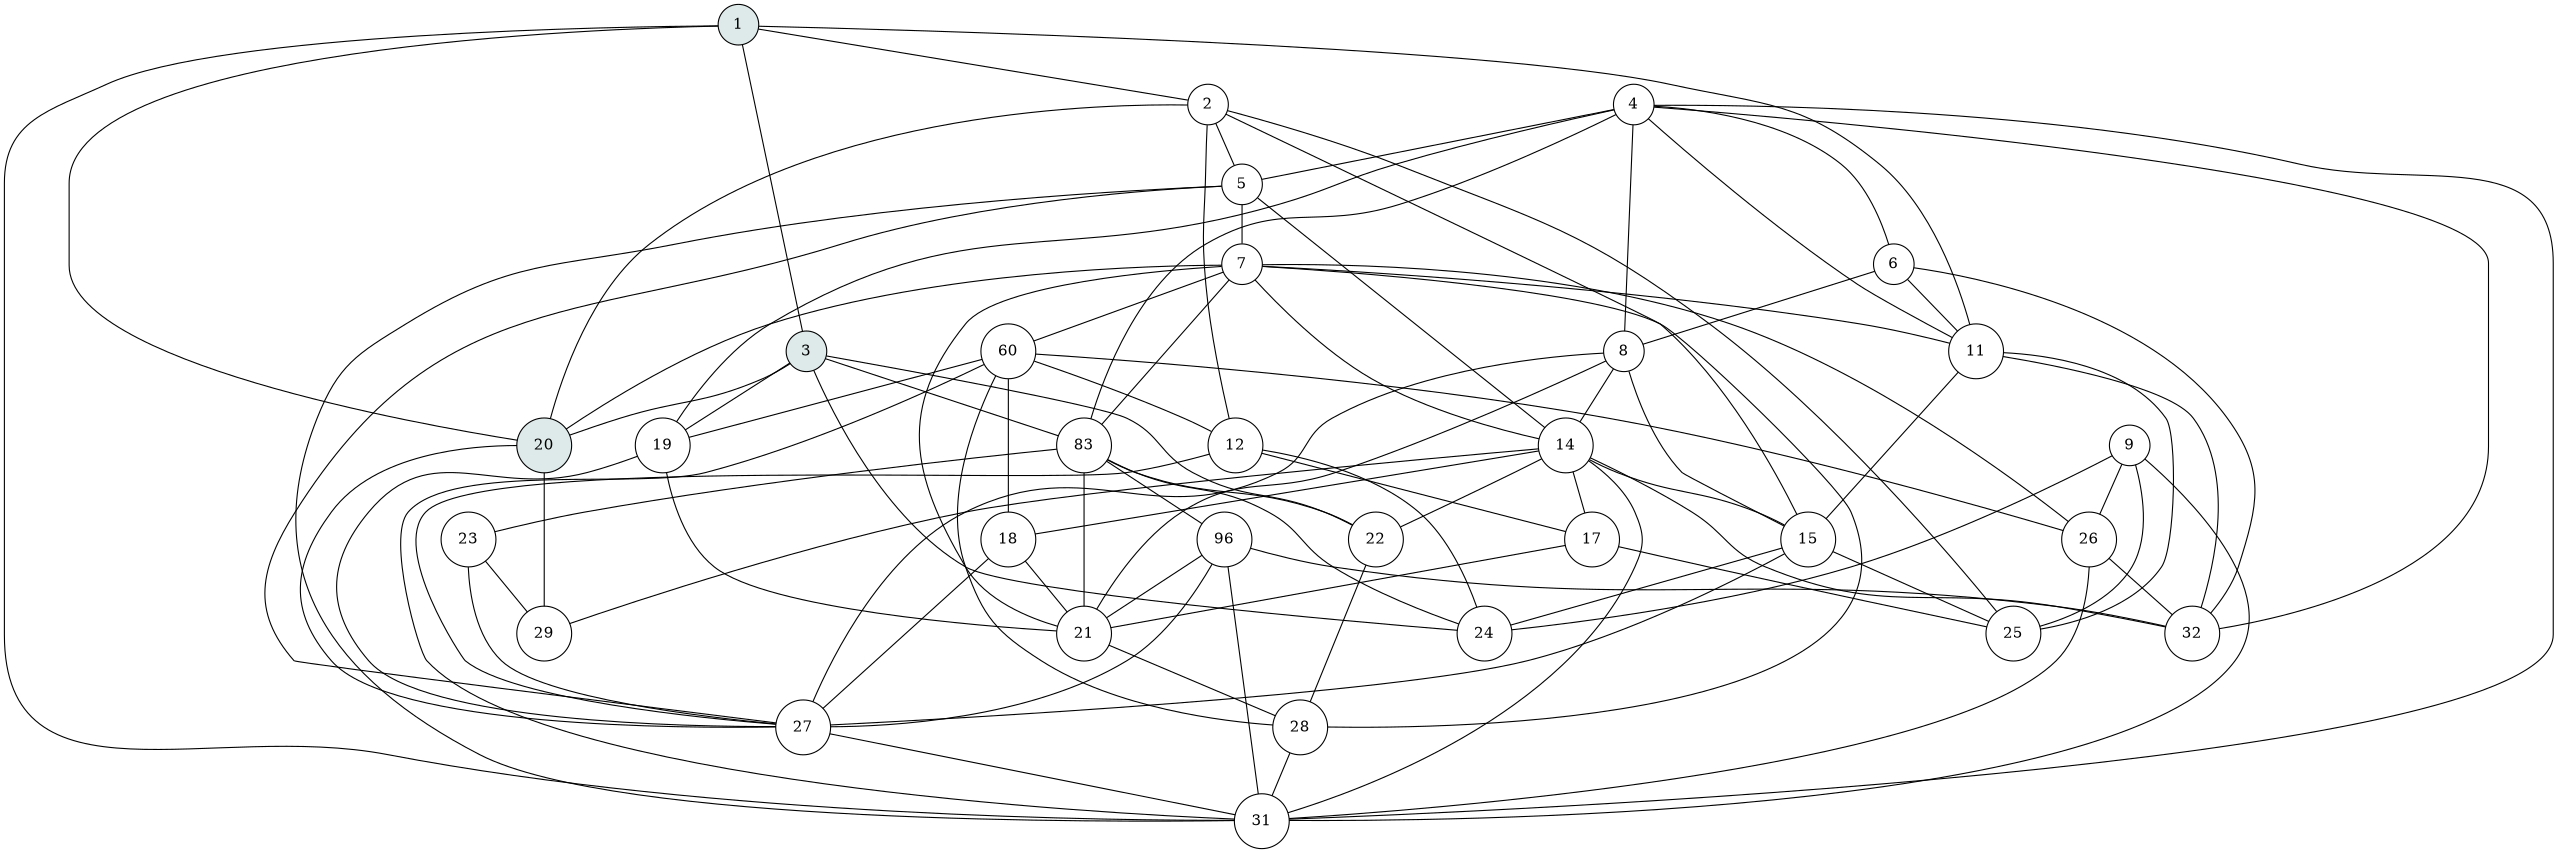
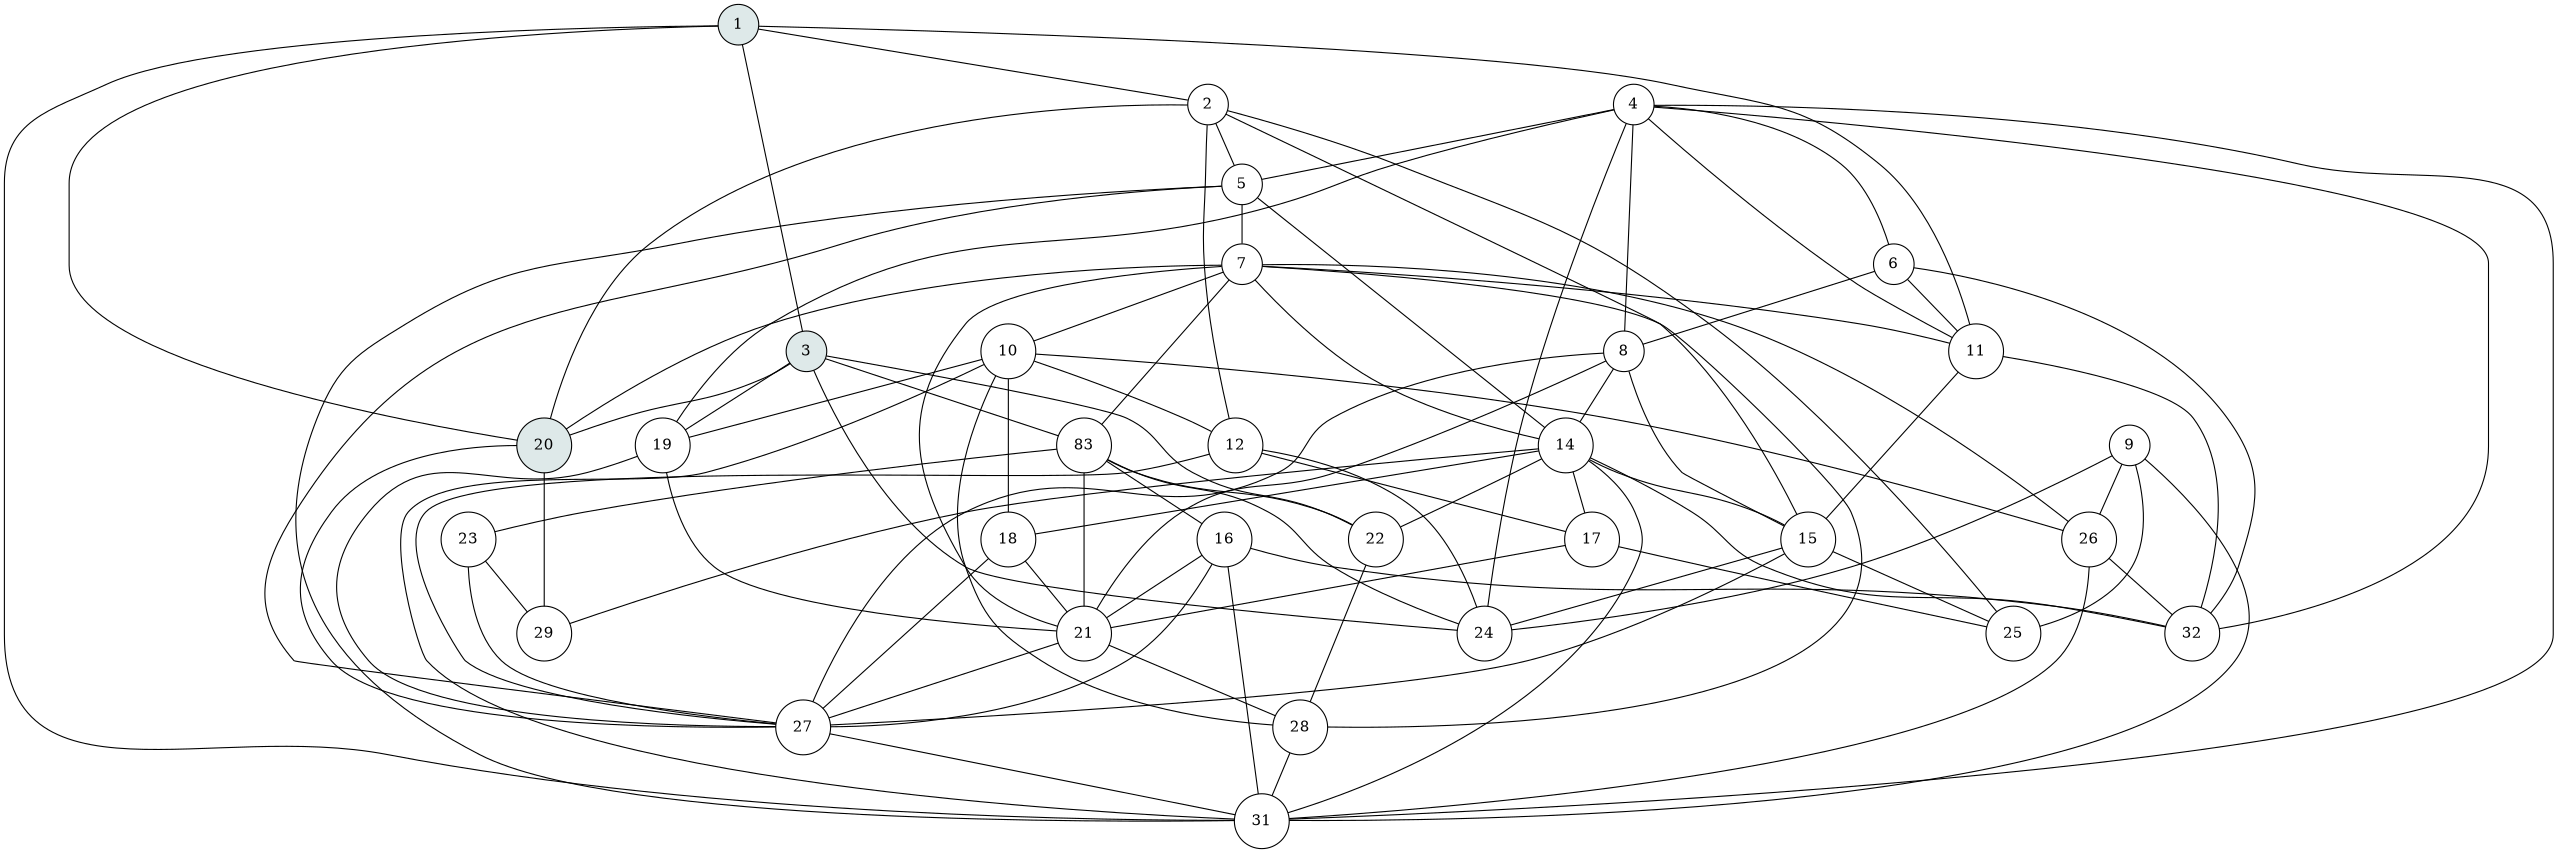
edge "4" -- "83": now "4" -- "24"
node "60": label "60" -> "10"
edge "11" -- "25": removed
node "96": label "96" -> "16"
edge "21" -- "27": added
